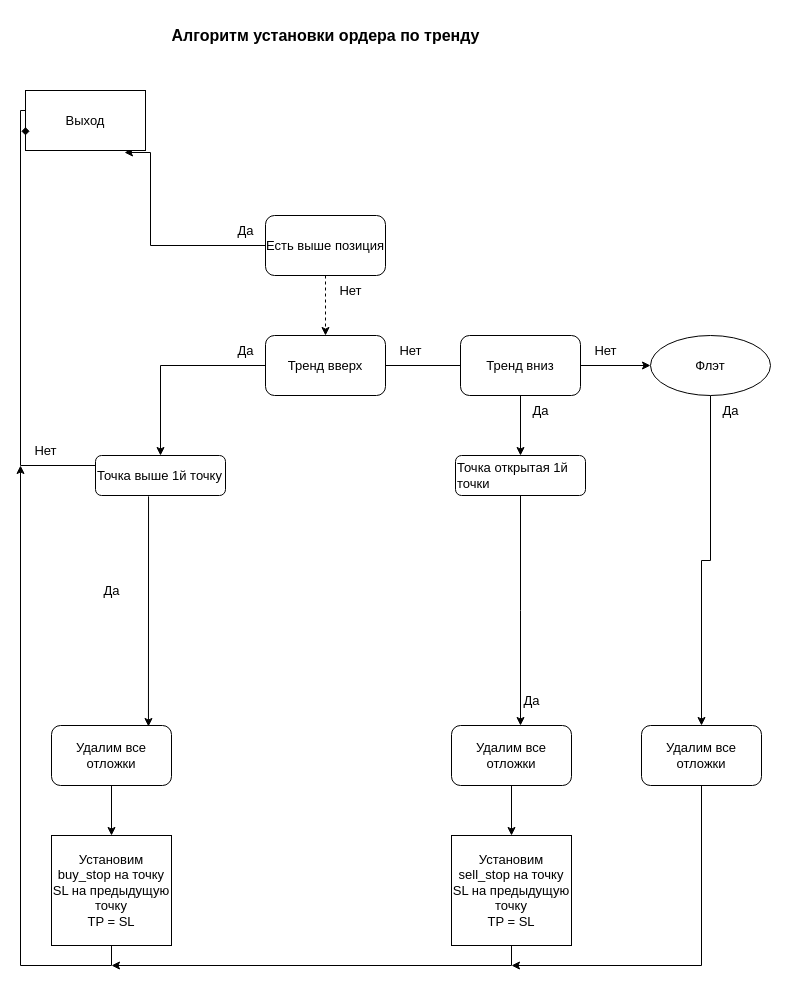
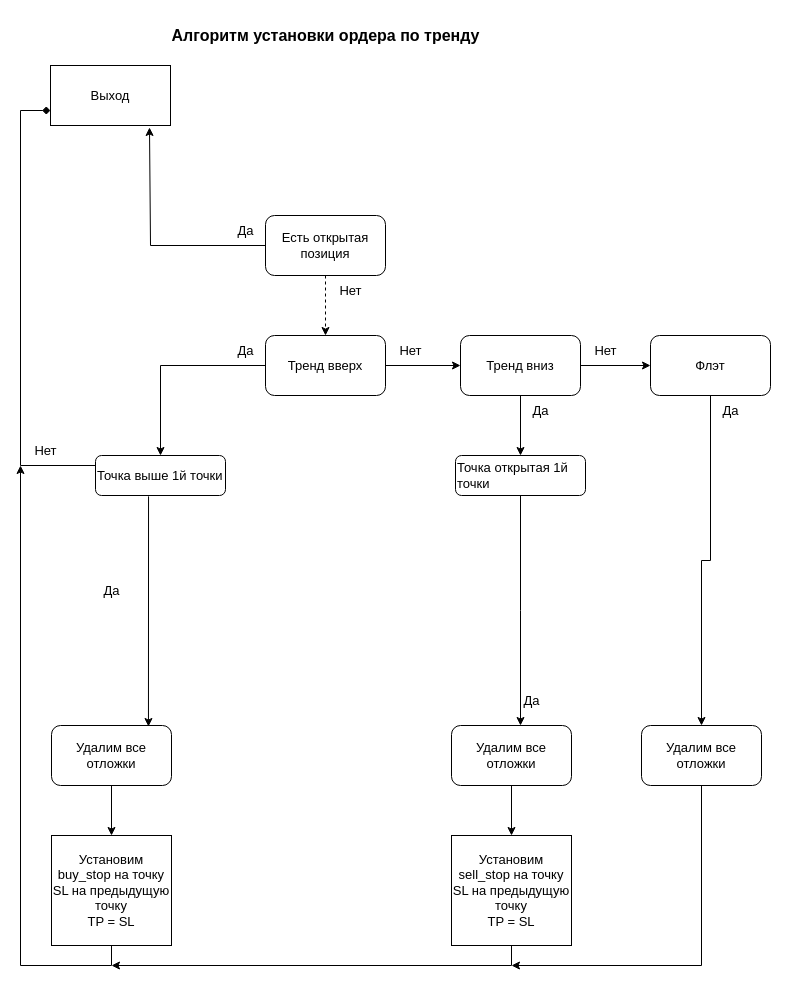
node "Выход": moved (86, 121) -> (111, 96)
node "Есть выше позиция": label "Есть выше позиция" -> "Есть открытая позиция"
edge "Тренд вверх" -- "Тренд вниз": arrowhead none -> classic
node "Флэт": shape ellipse -> rounded rectangle
node "Точка выше 1й точку": label "Точка выше 1й точку" -> "Точка выше 1й точки"
